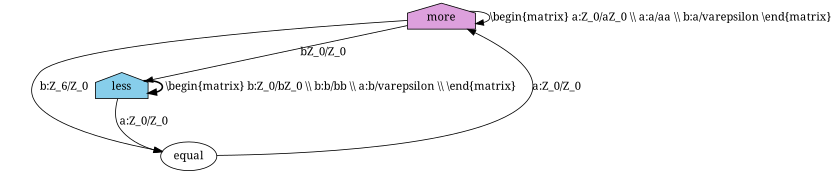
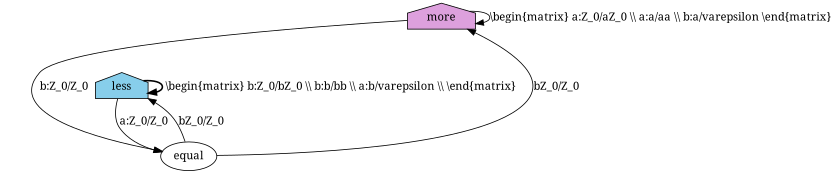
edge "more" -> "less": now "equal" -> "less"
edge "more" -> "equal": label "b:Z_6/Z_0" -> "b:Z_0/Z_0"
edge "equal" -> "more": label "a:Z_0/Z_0" -> "bZ_0/Z_0"
